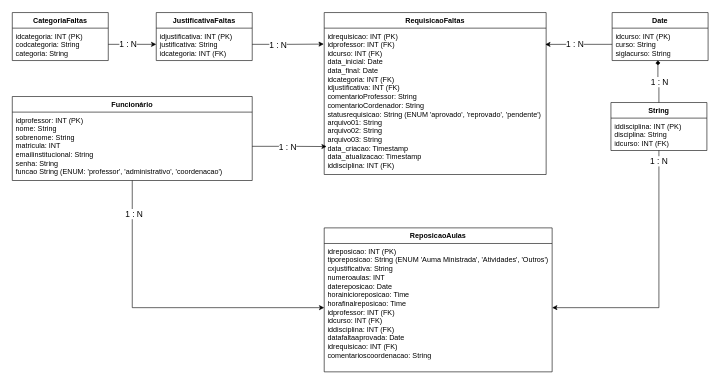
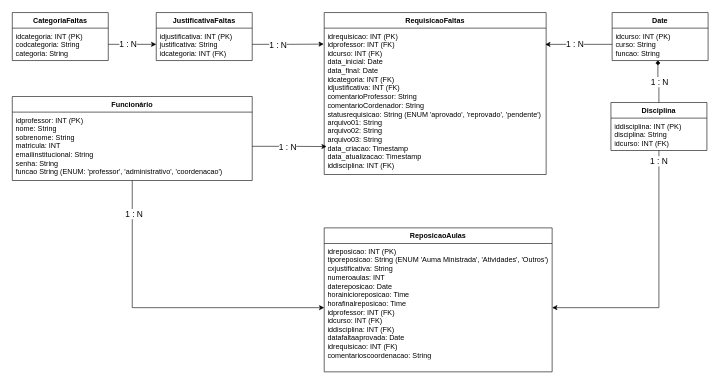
node "idcurso: INT (PK) curso: String siglacurso: String": label "idcurso: INT (PK) curso: String siglacurso: String" -> "idcurso: INT (PK) curso: String funcao: String"
node "String": label "String" -> "Disciplina"
